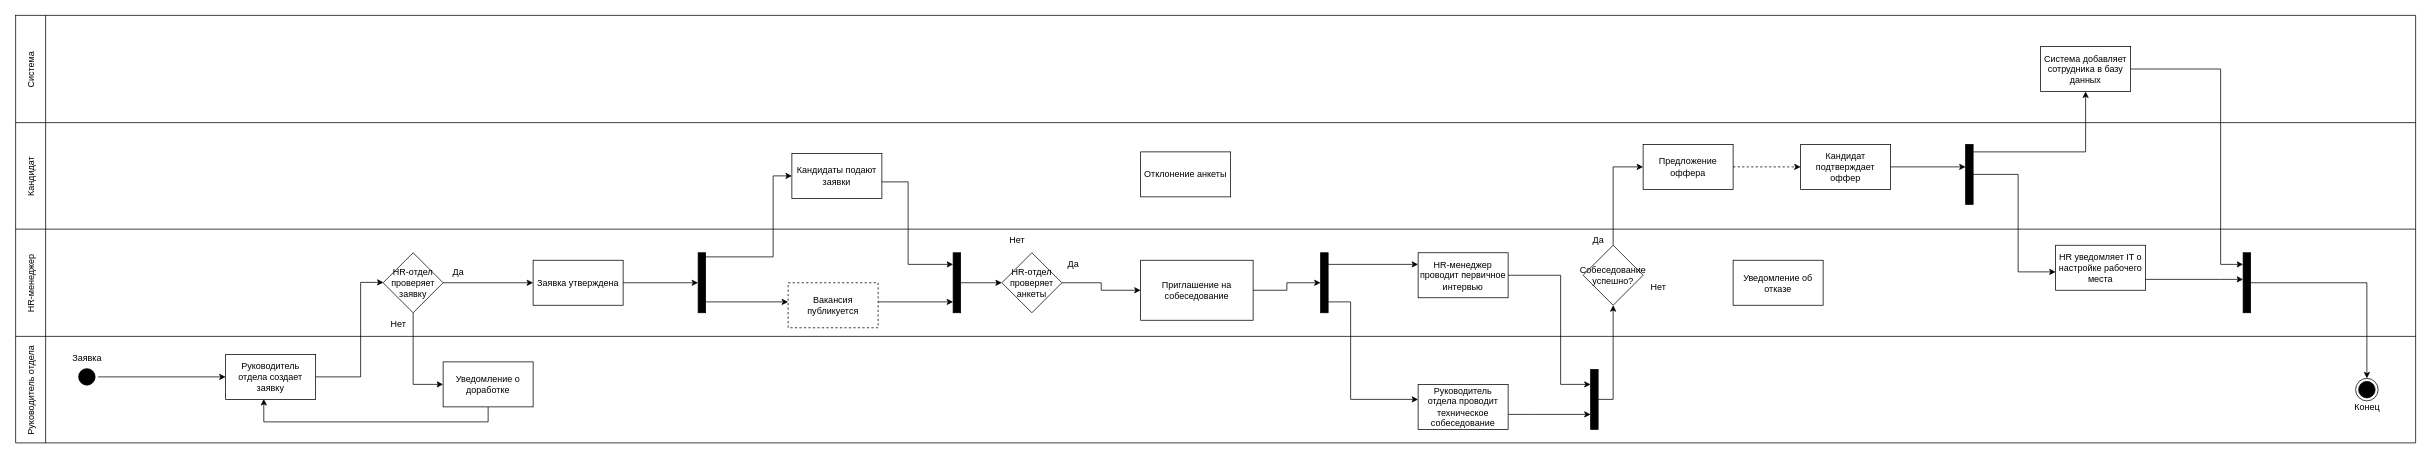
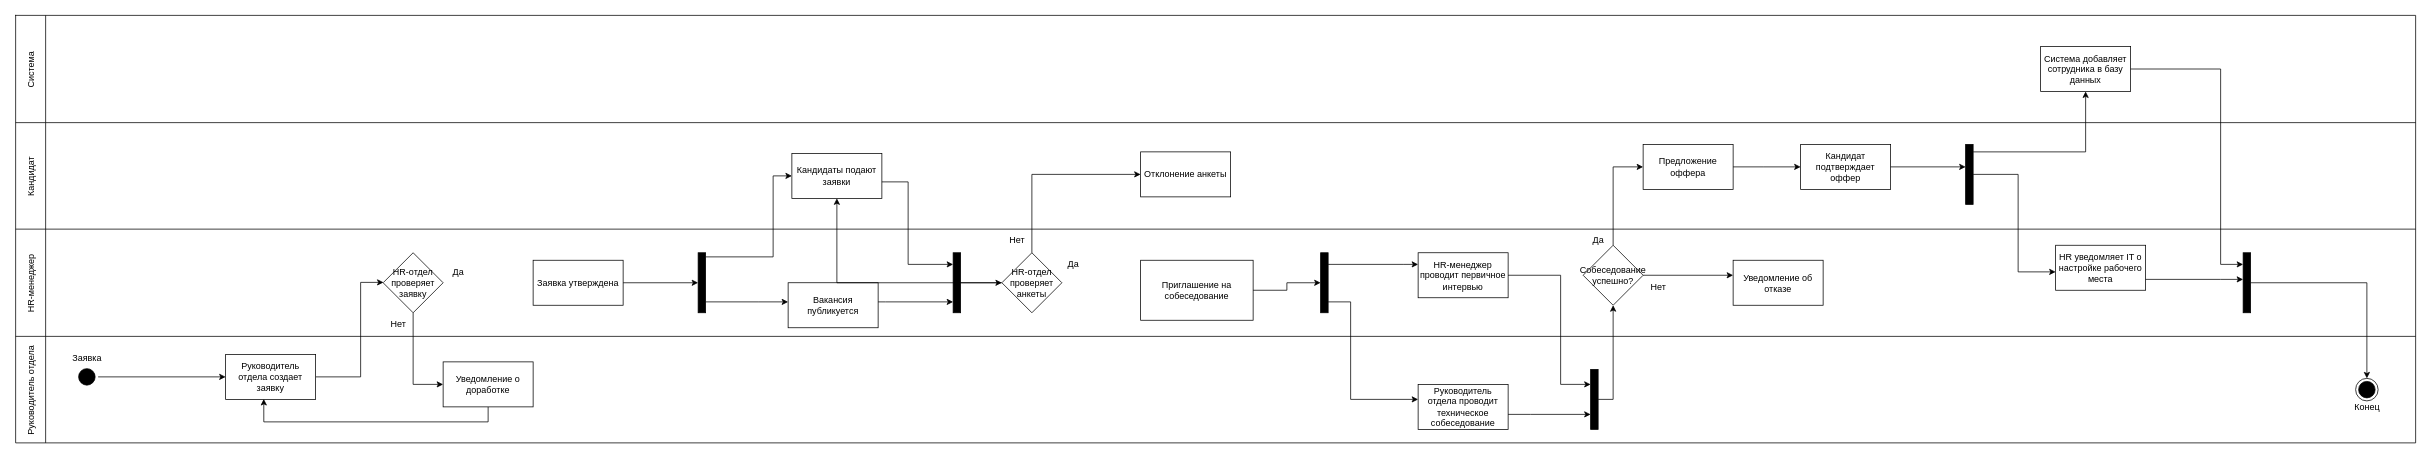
edge "Предложение оффера" -> "Кандидат подтверждает оффер": style dashed -> solid
edge "HR-отдел проверяет анкеты" -> "Отклонение анкеты": added
edge "Собеседование успешно?" -> "Уведомление об отказе": added
edge "HR-отдел проверяет заявку" -> "Заявка утверждена": removed
edge "HR-отдел проверяет анкеты" -> "Приглашение на собеседование": now "HR-отдел проверяет анкеты" -> "Кандидаты подают заявки"
node "Вакансия публикуется": style dashed -> solid
